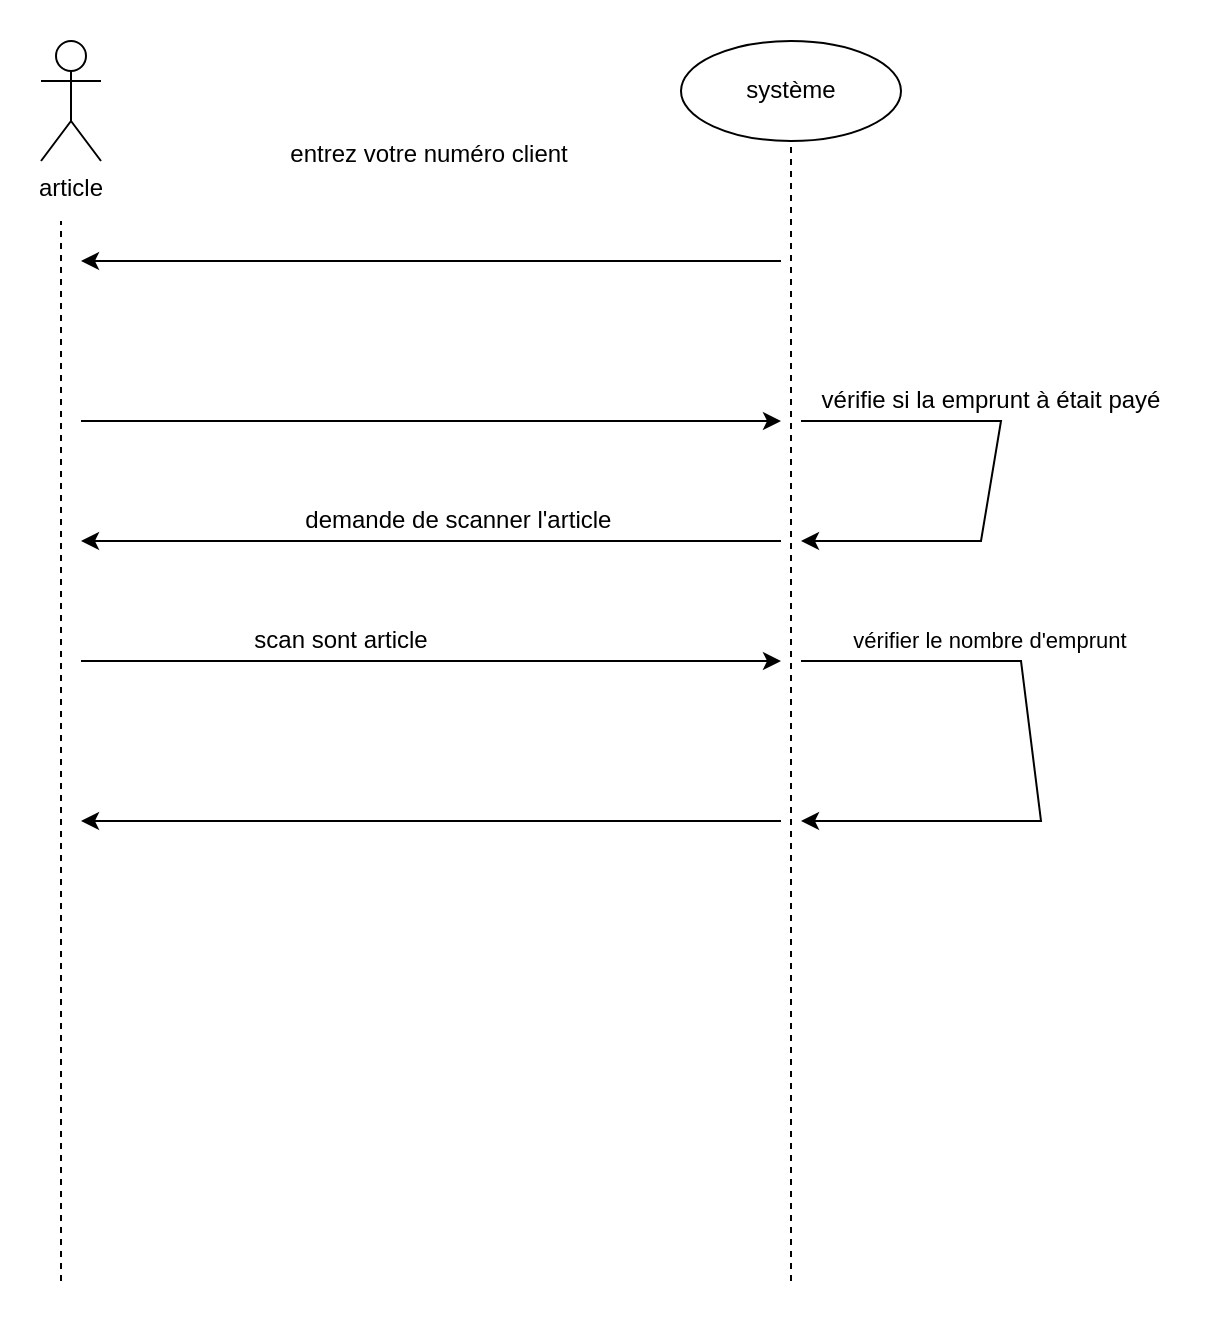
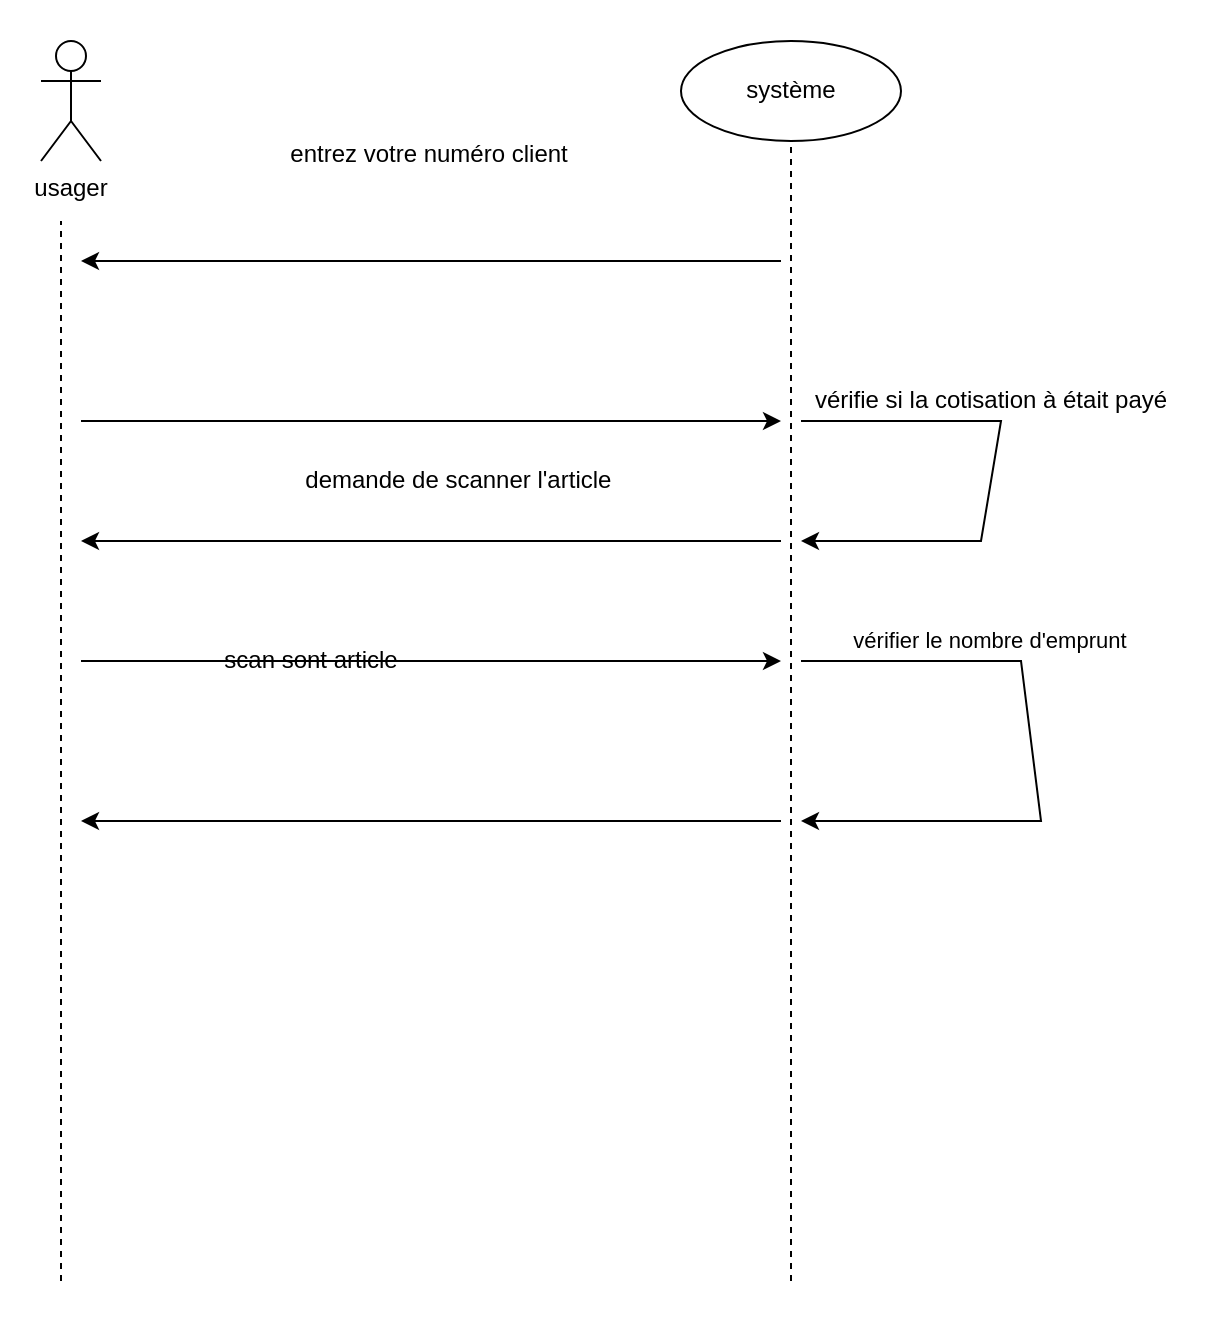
node "article": label "article" -> "usager"
node "vérifie si la emprunt à était payé": label "vérifie si la emprunt à était payé" -> "vérifie si la cotisation à était payé"
node "demande de scanner l'article": moved (455, 521) -> (455, 481)
node "scan sont article": moved (341, 641) -> (311, 661)
